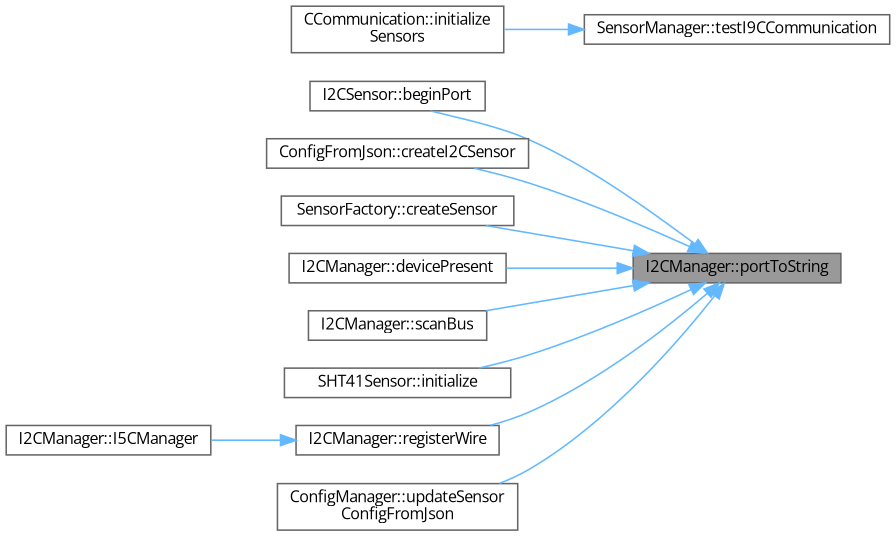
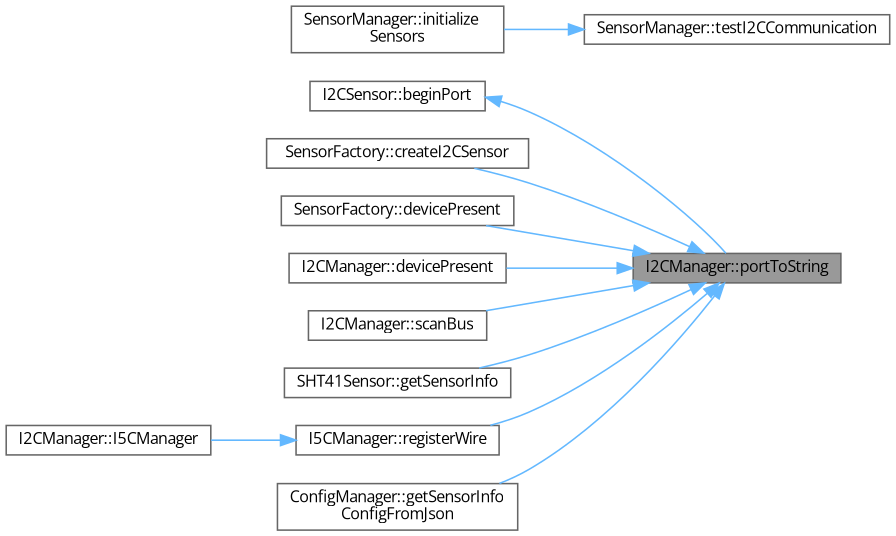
node "CCommunication::initialize Sensors": label "CCommunication::initialize Sensors" -> "SensorManager::initialize Sensors"
node "SensorManager::testI9CCommunication": label "SensorManager::testI9CCommunication" -> "SensorManager::testI2CCommunication"
node "ConfigFromJson::createI2CSensor": label "ConfigFromJson::createI2CSensor" -> "SensorFactory::createI2CSensor"
edge "I2CSensor::beginPort" -> "I2CManager::portToString": reversed
node "SensorFactory::createSensor": label "SensorFactory::createSensor" -> "SensorFactory::devicePresent"
node "SHT41Sensor::initialize": label "SHT41Sensor::initialize" -> "SHT41Sensor::getSensorInfo"
node "I2CManager::registerWire": label "I2CManager::registerWire" -> "I5CManager::registerWire"
node "ConfigManager::updateSensor ConfigFromJson": label "ConfigManager::updateSensor ConfigFromJson" -> "ConfigManager::getSensorInfo ConfigFromJson"
